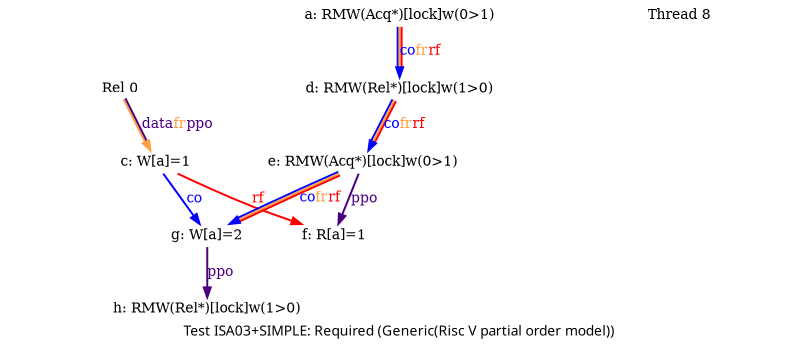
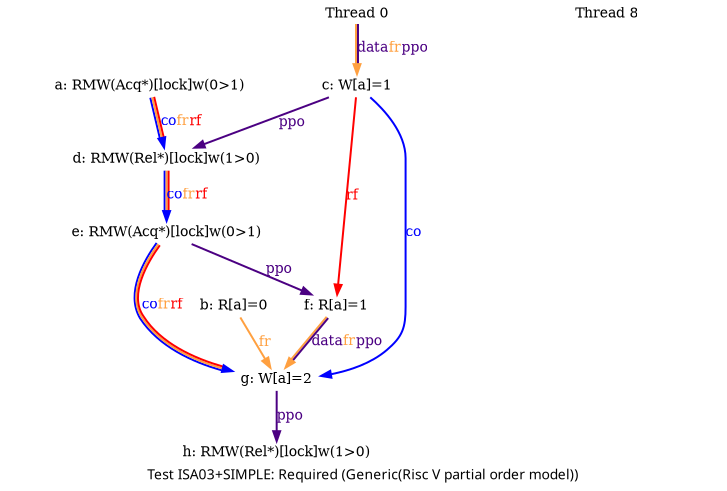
node "Rel 0": label "Rel 0" -> "Thread 0"
edge "c: W[a]=1" -> "d: RMW(Rel*)[lock]w(1>0)": added, label "ppo"
node "b: R[a]=0": added
edge "f: R[a]=1" -> "g: W[a]=2": added, label "data fr ppo"
